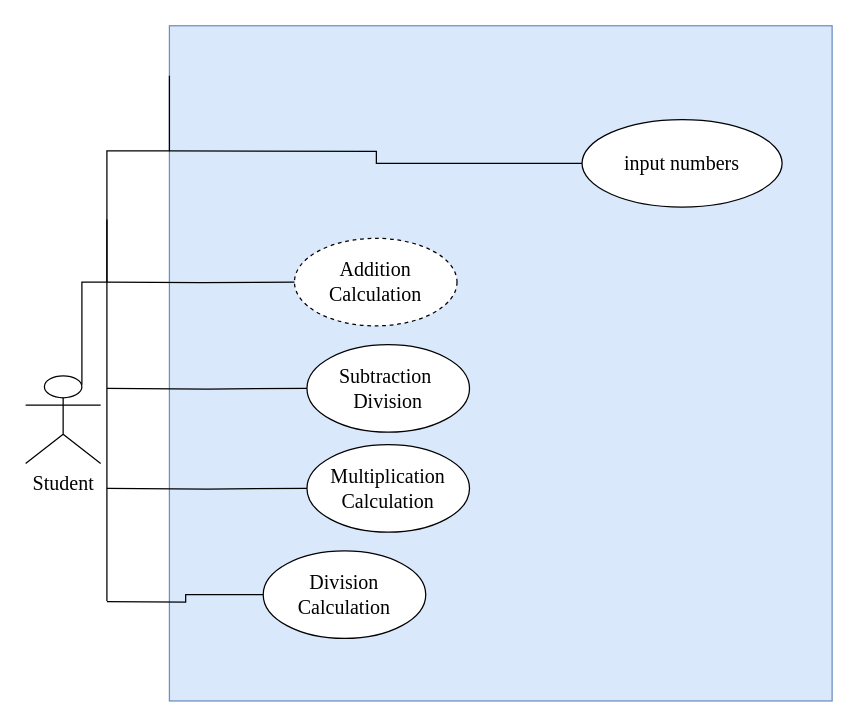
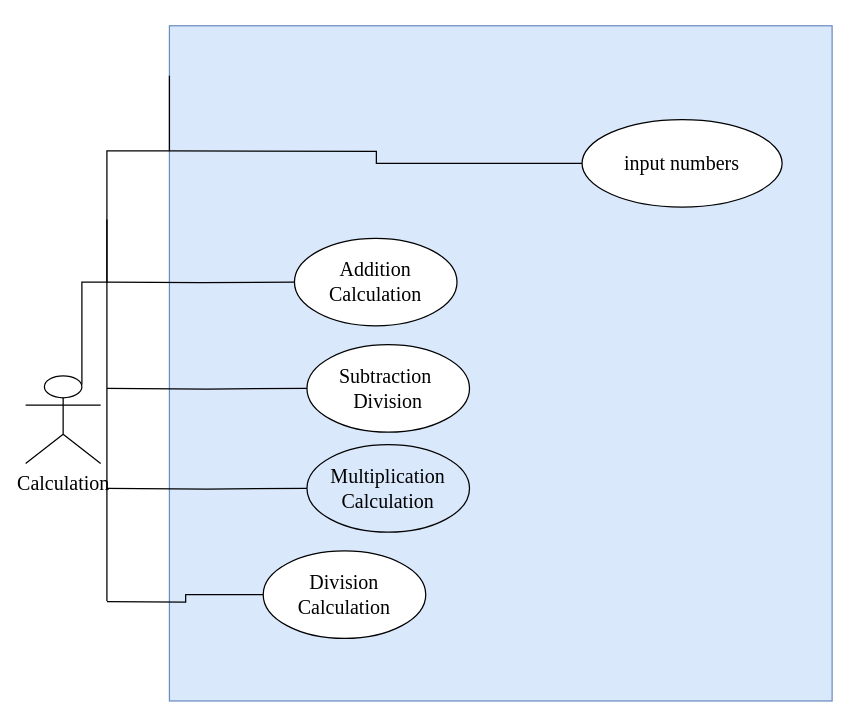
node "Addition Calculation": style dashed -> solid
node "Student": label "Student" -> "Calculation"
node "Multiplication Calculation": fillcolor #ffffff -> #dae8fc
